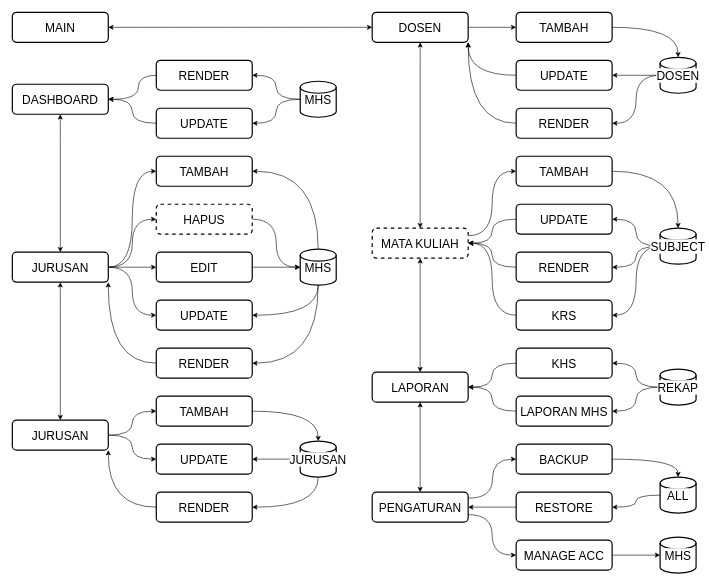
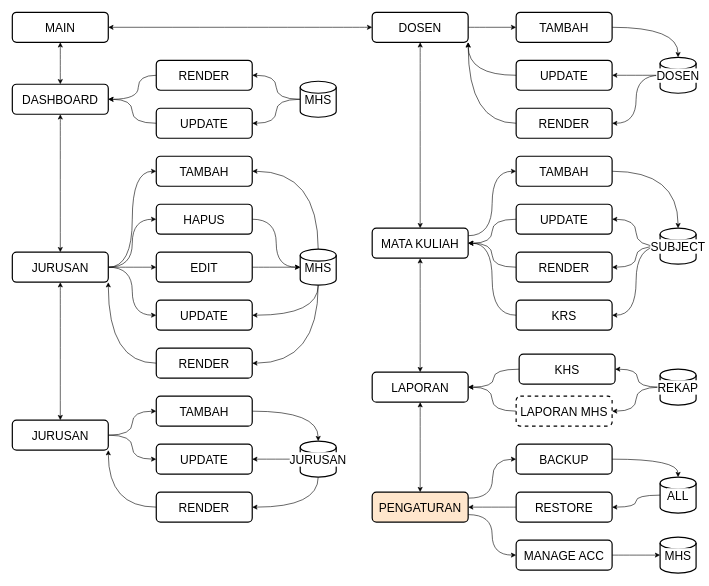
edge "MAIN" -- "DASHBOARD": added
node "HAPUS": style dashed -> solid
node "MATA KULIAH": style dashed -> solid
node "KHS": moved (564, 363) -> (567, 369)
node "LAPORAN MHS": style solid -> dashed
node "PENGATURAN": fillcolor #ffffff -> #ffe6cc
